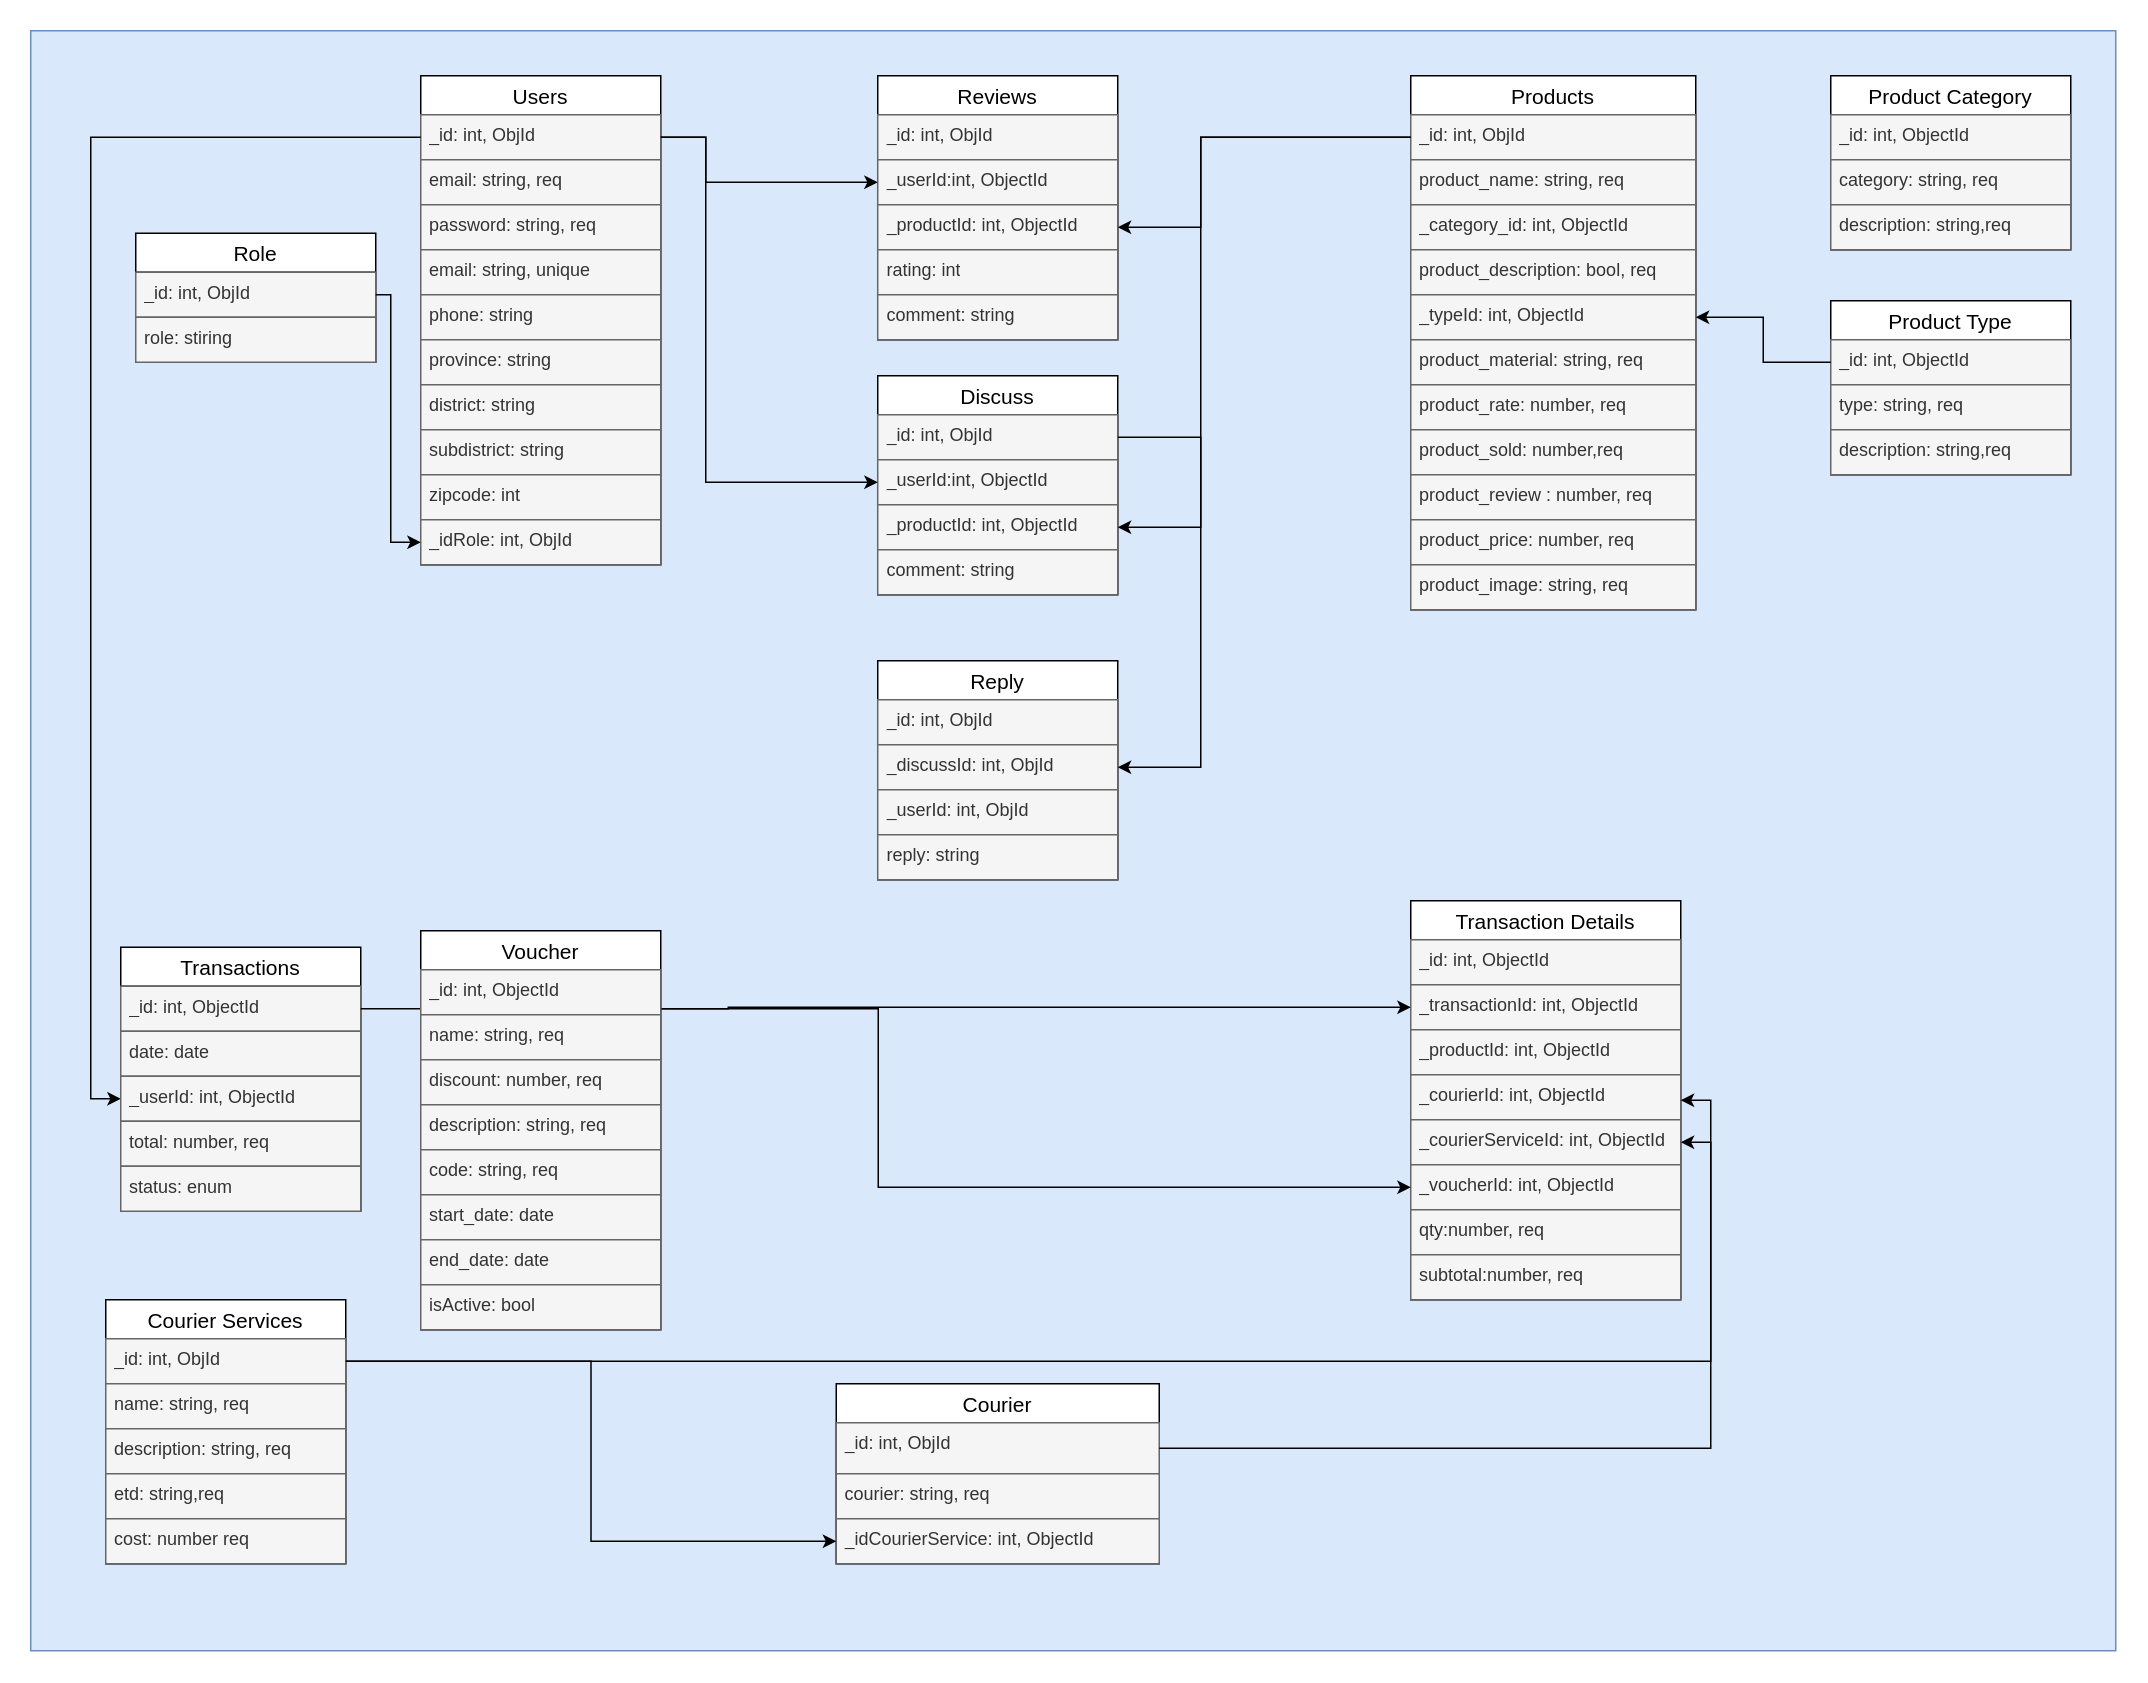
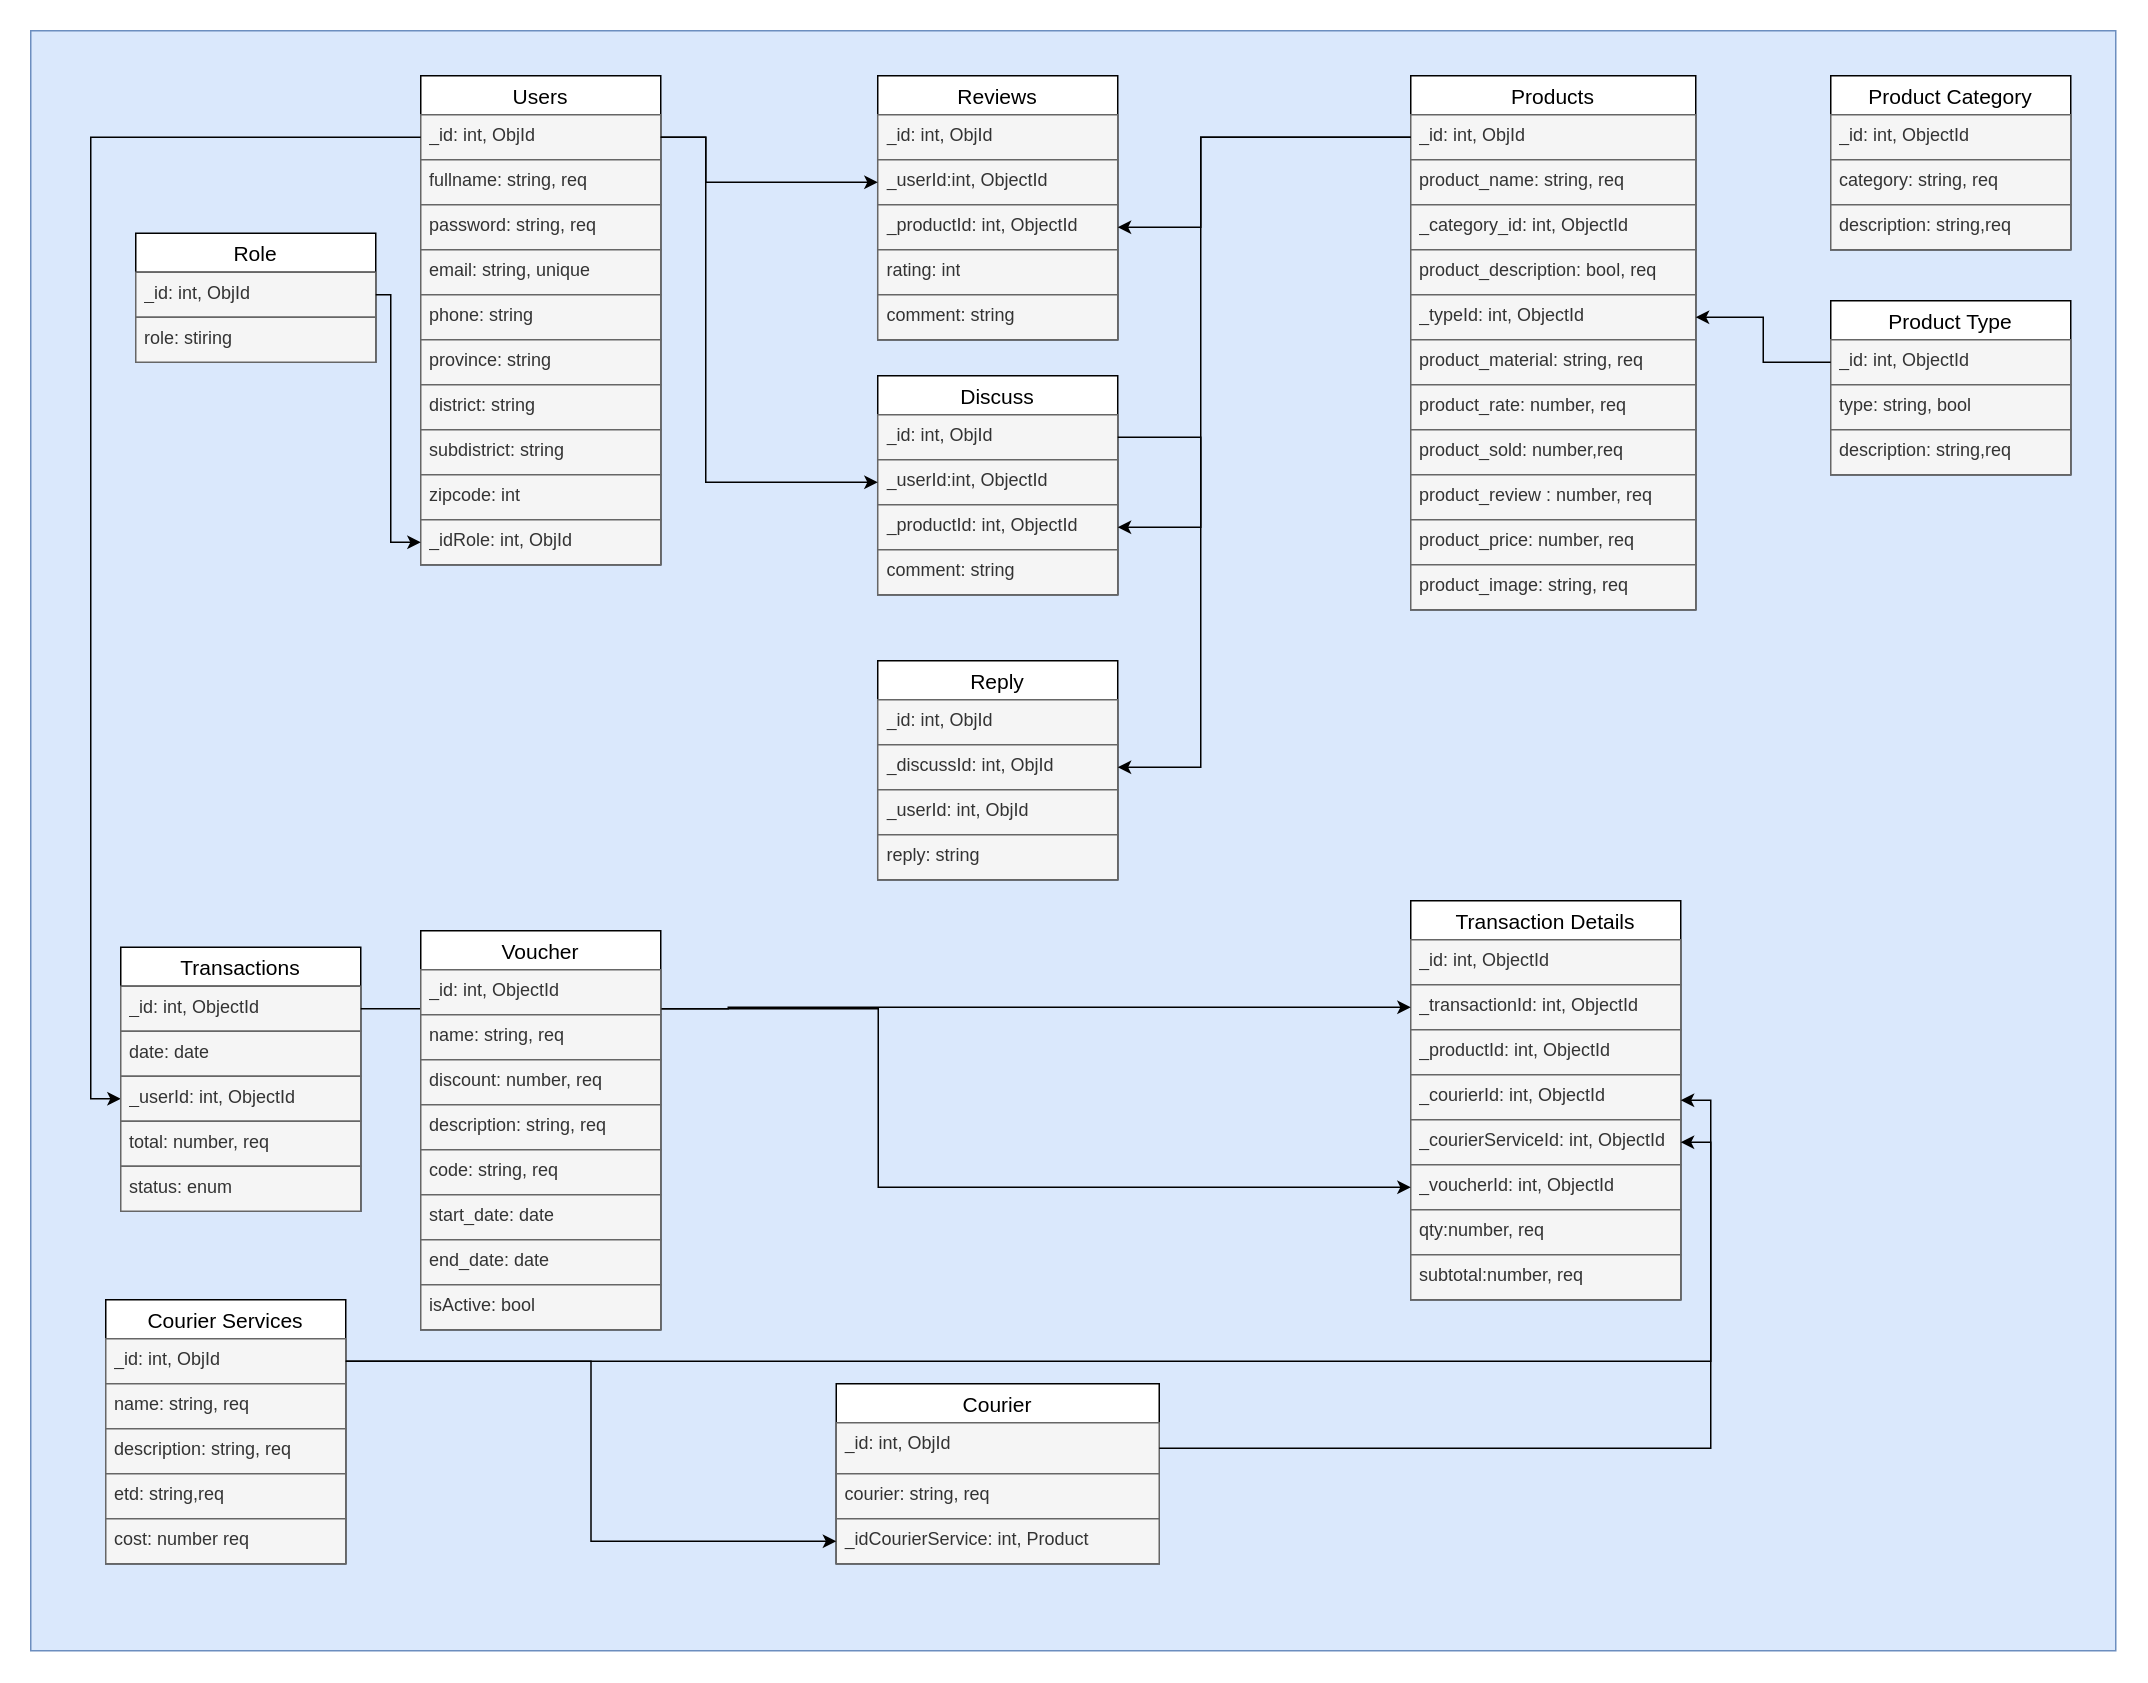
node "email: string, req": label "email: string, req" -> "fullname: string, req"
node "type: string, req": label "type: string, req" -> "type: string, bool"
node "_idCourierService: int, ObjectId": label "_idCourierService: int, ObjectId" -> "_idCourierService: int, Product"
